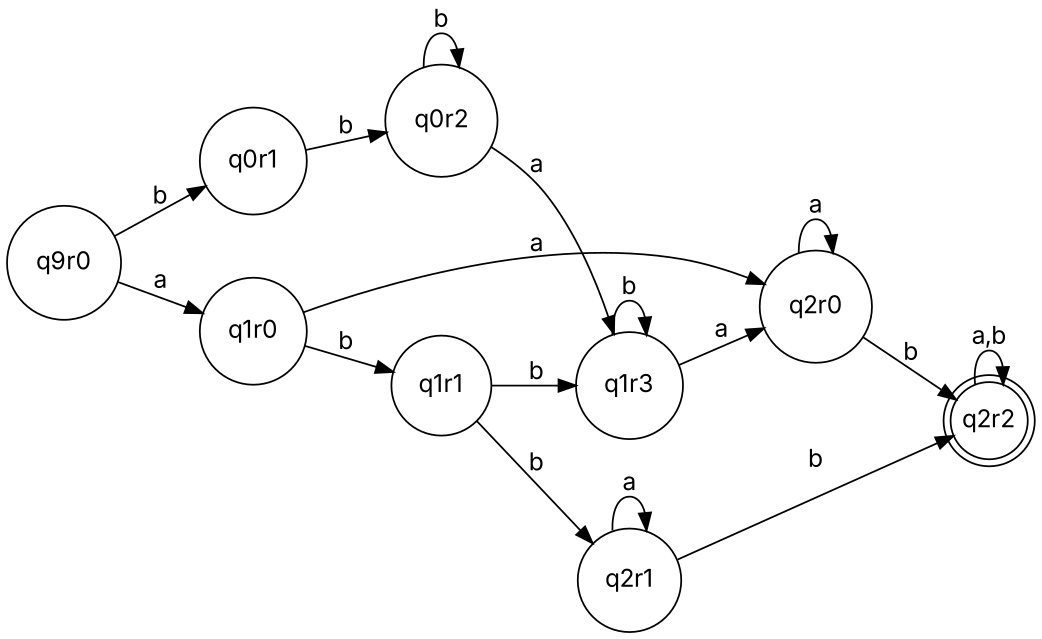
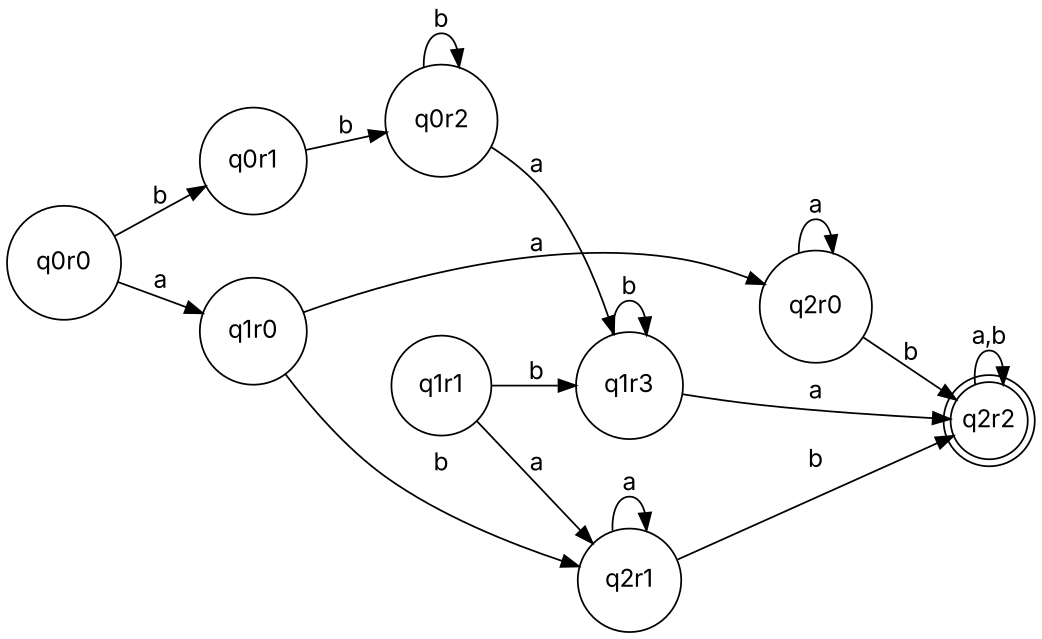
node "q9r0": label "q9r0" -> "q0r0"
edge "q1r3" -> "q2r0": now "q1r3" -> "q2r2"
edge "q1r0" -> "q1r1": now "q1r0" -> "q2r1"
edge "q1r1" -> "q2r1": label "b" -> "a"
